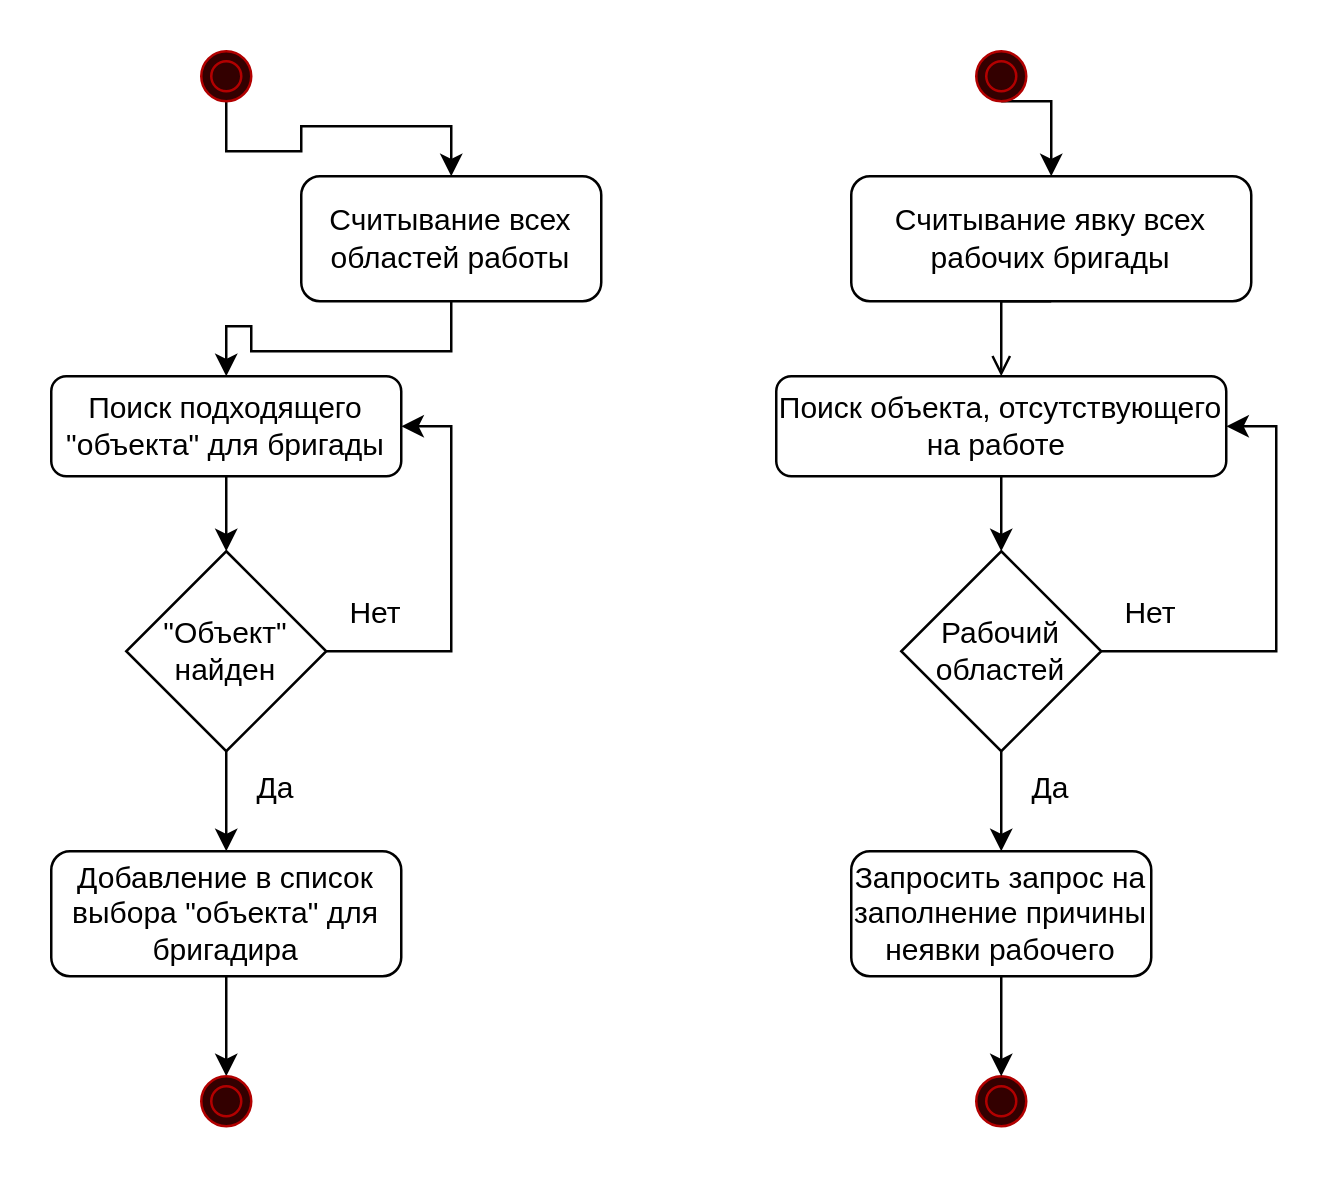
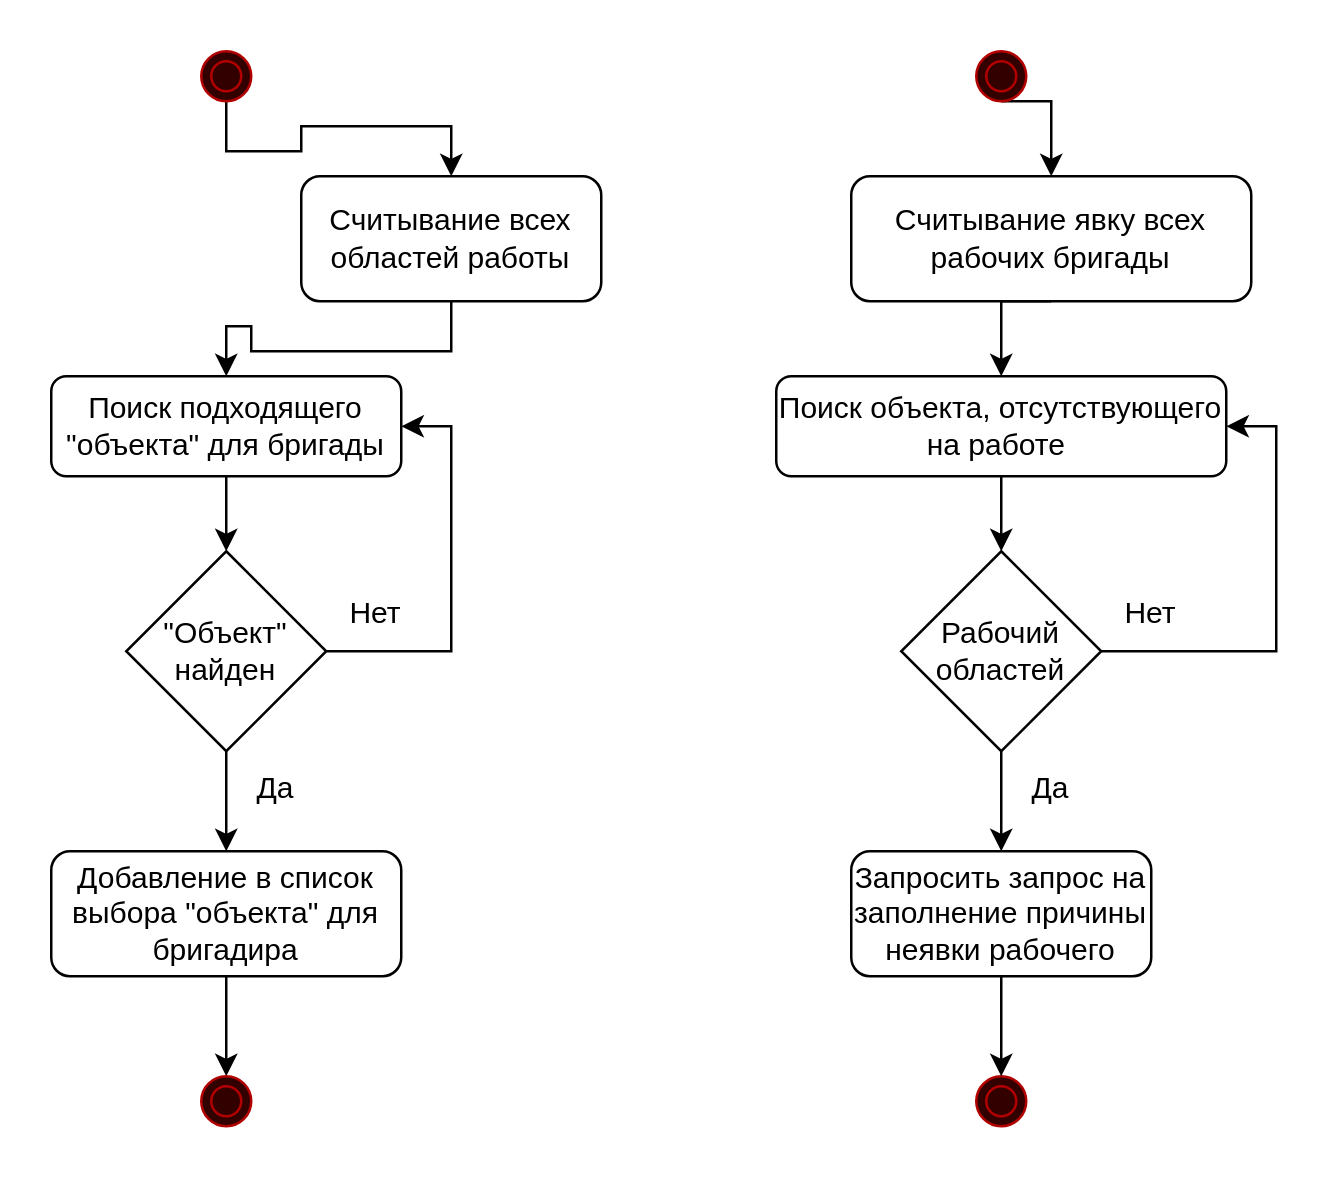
edge "Считывание явку всех рабочих бригады" -> "Поиск объекта, отсутствующего на работе": arrowhead open -> classic
